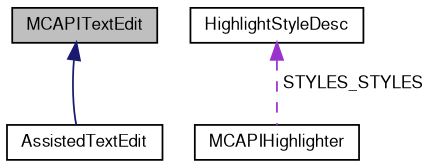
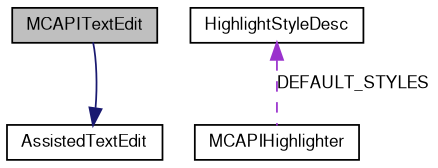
edge "MCAPIHighlighter" -> "HighlightStyleDesc": label "STYLES_STYLES" -> "DEFAULT_STYLES"
edge "AssistedTextEdit" -> "MCAPITextEdit": reversed
